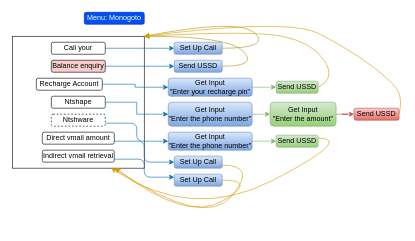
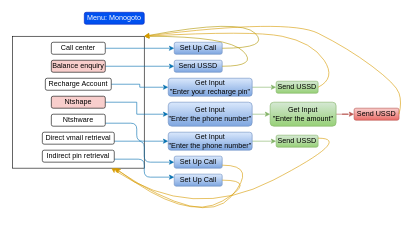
node "Call your": label "Call your" -> "Call center"
node "Recharge Account": moved (69, 84) -> (78, 84)
node "Ntshape": fillcolor #ffffff -> #f8cecc
node "Ntshware": style dashed -> solid
node "Direct vmail amount": label "Direct vmail amount" -> "Direct vmail retrieval"
node "Indirect vmail retrieval": label "Indirect vmail retrieval" -> "Indirect pin retrieval"
